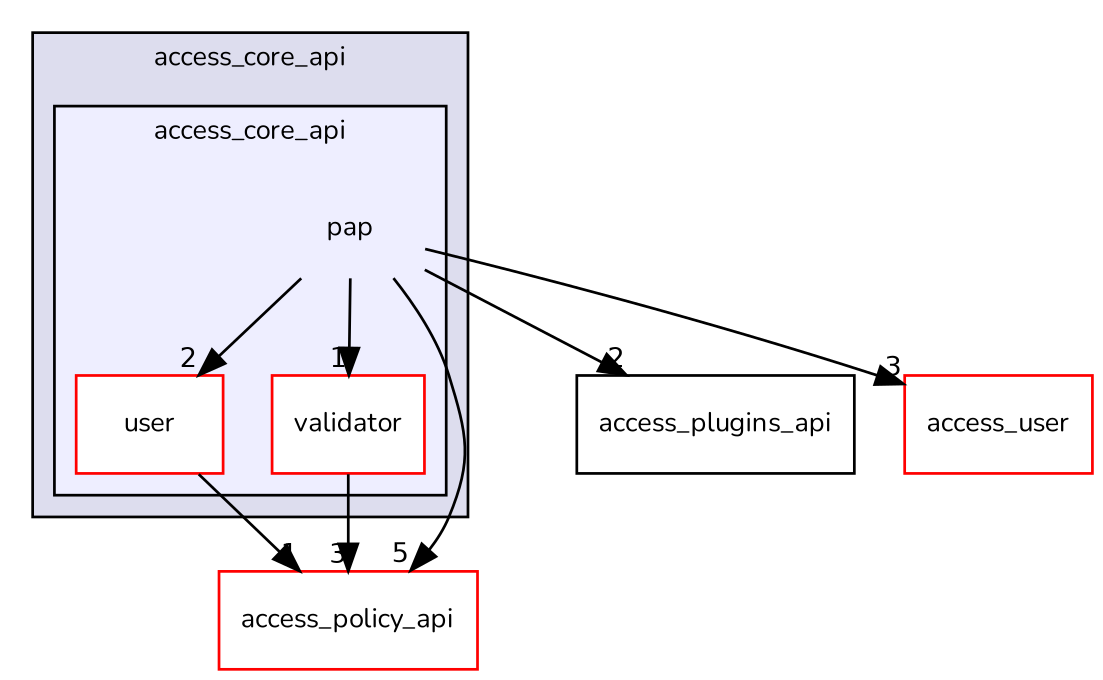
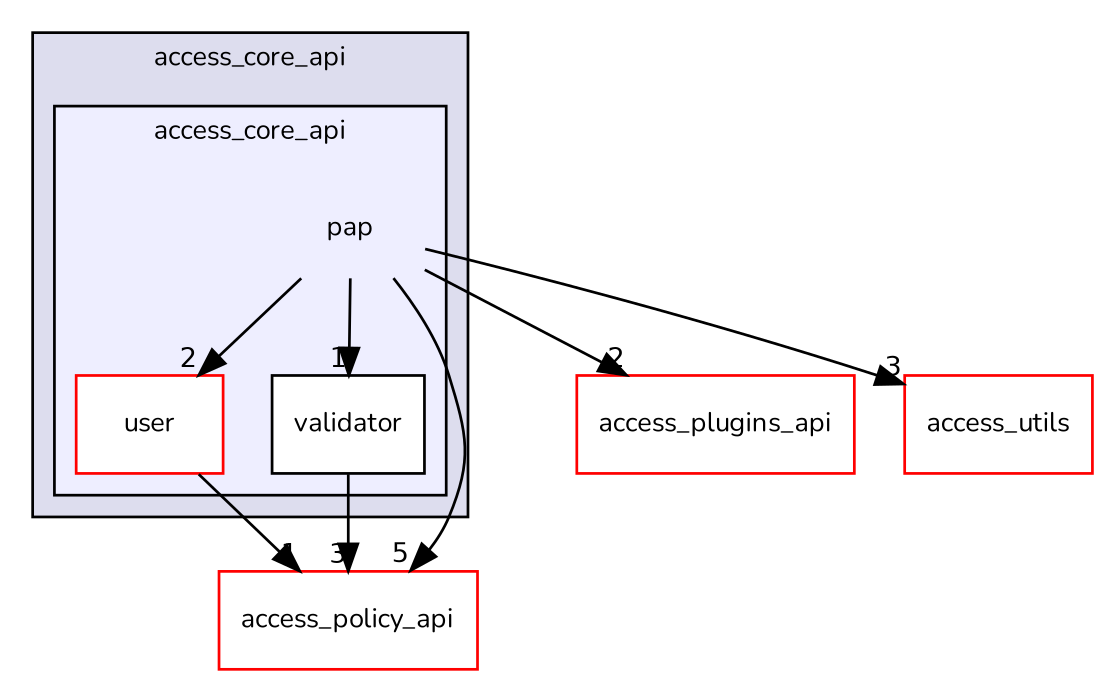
node "validator": color red -> black
node "access_plugins_api": color black -> red
node "access_user": label "access_user" -> "access_utils"
